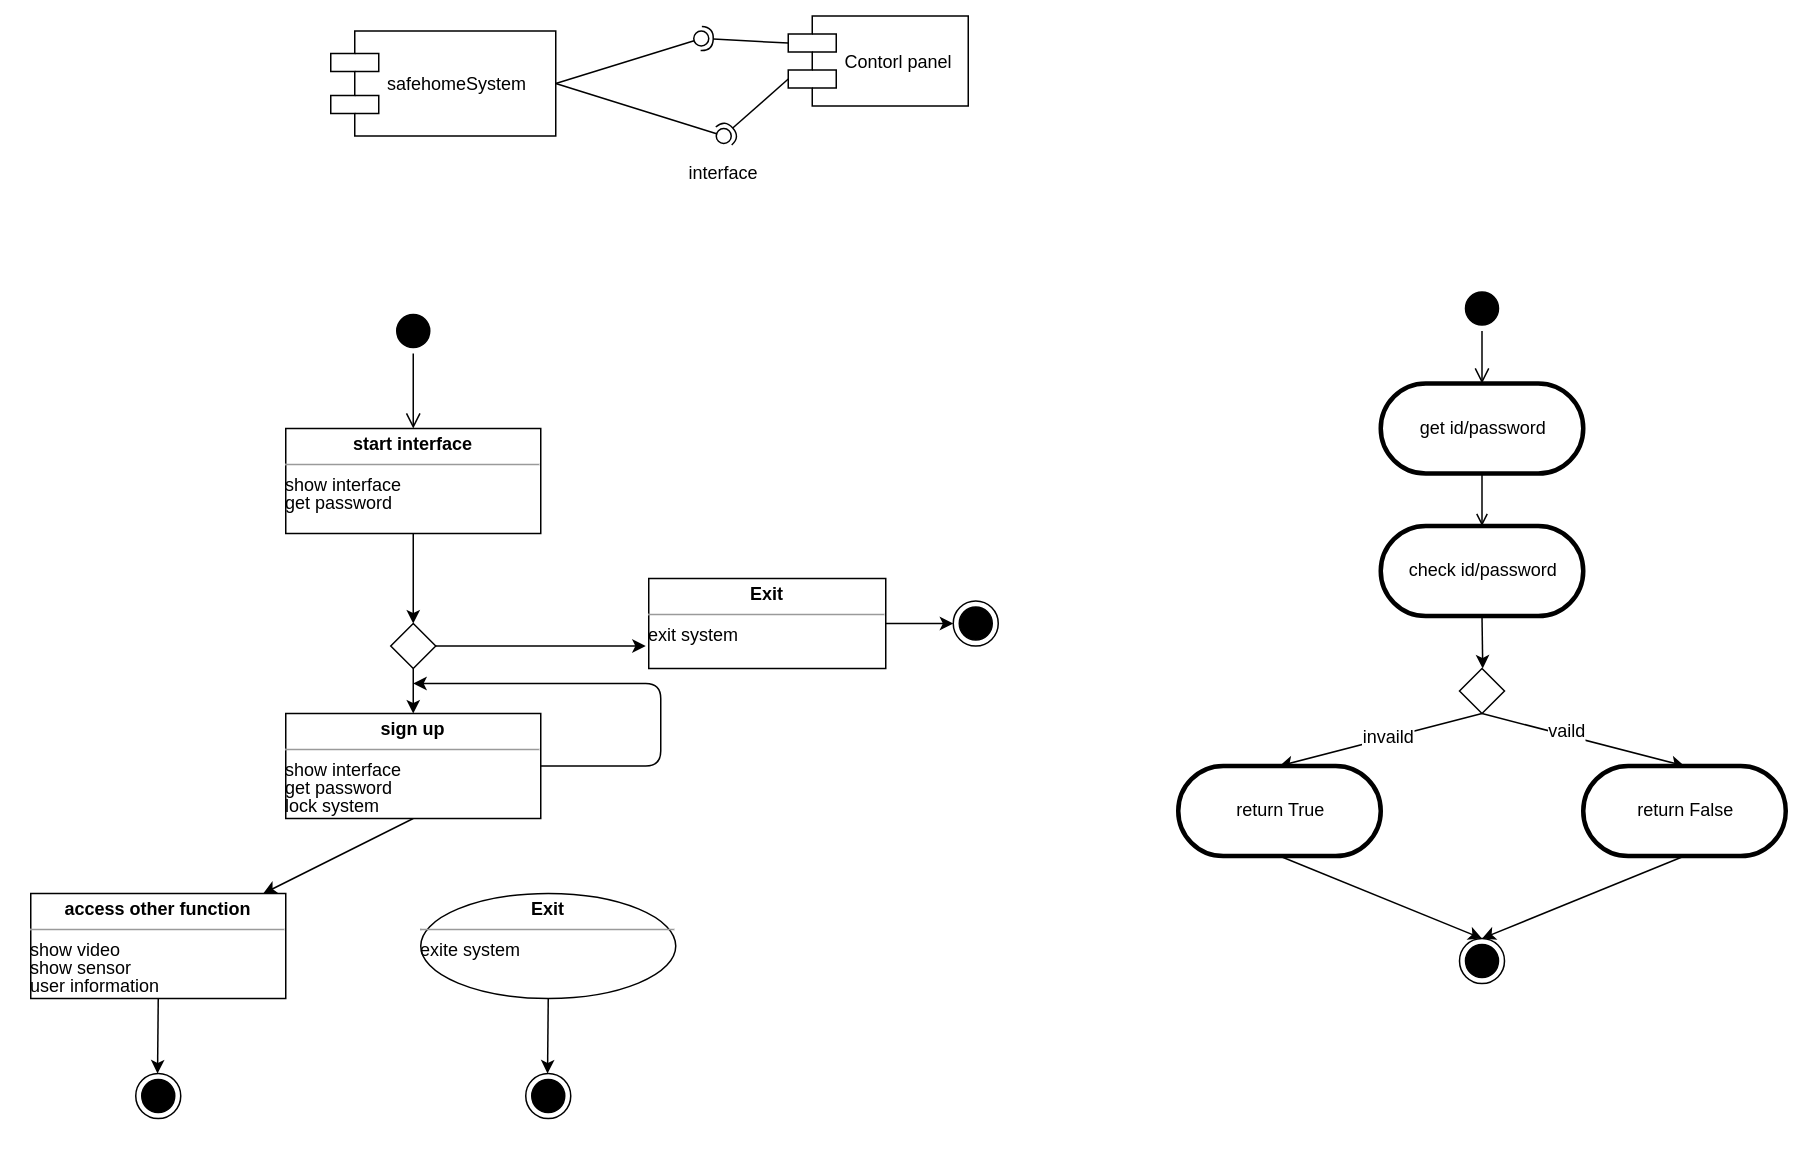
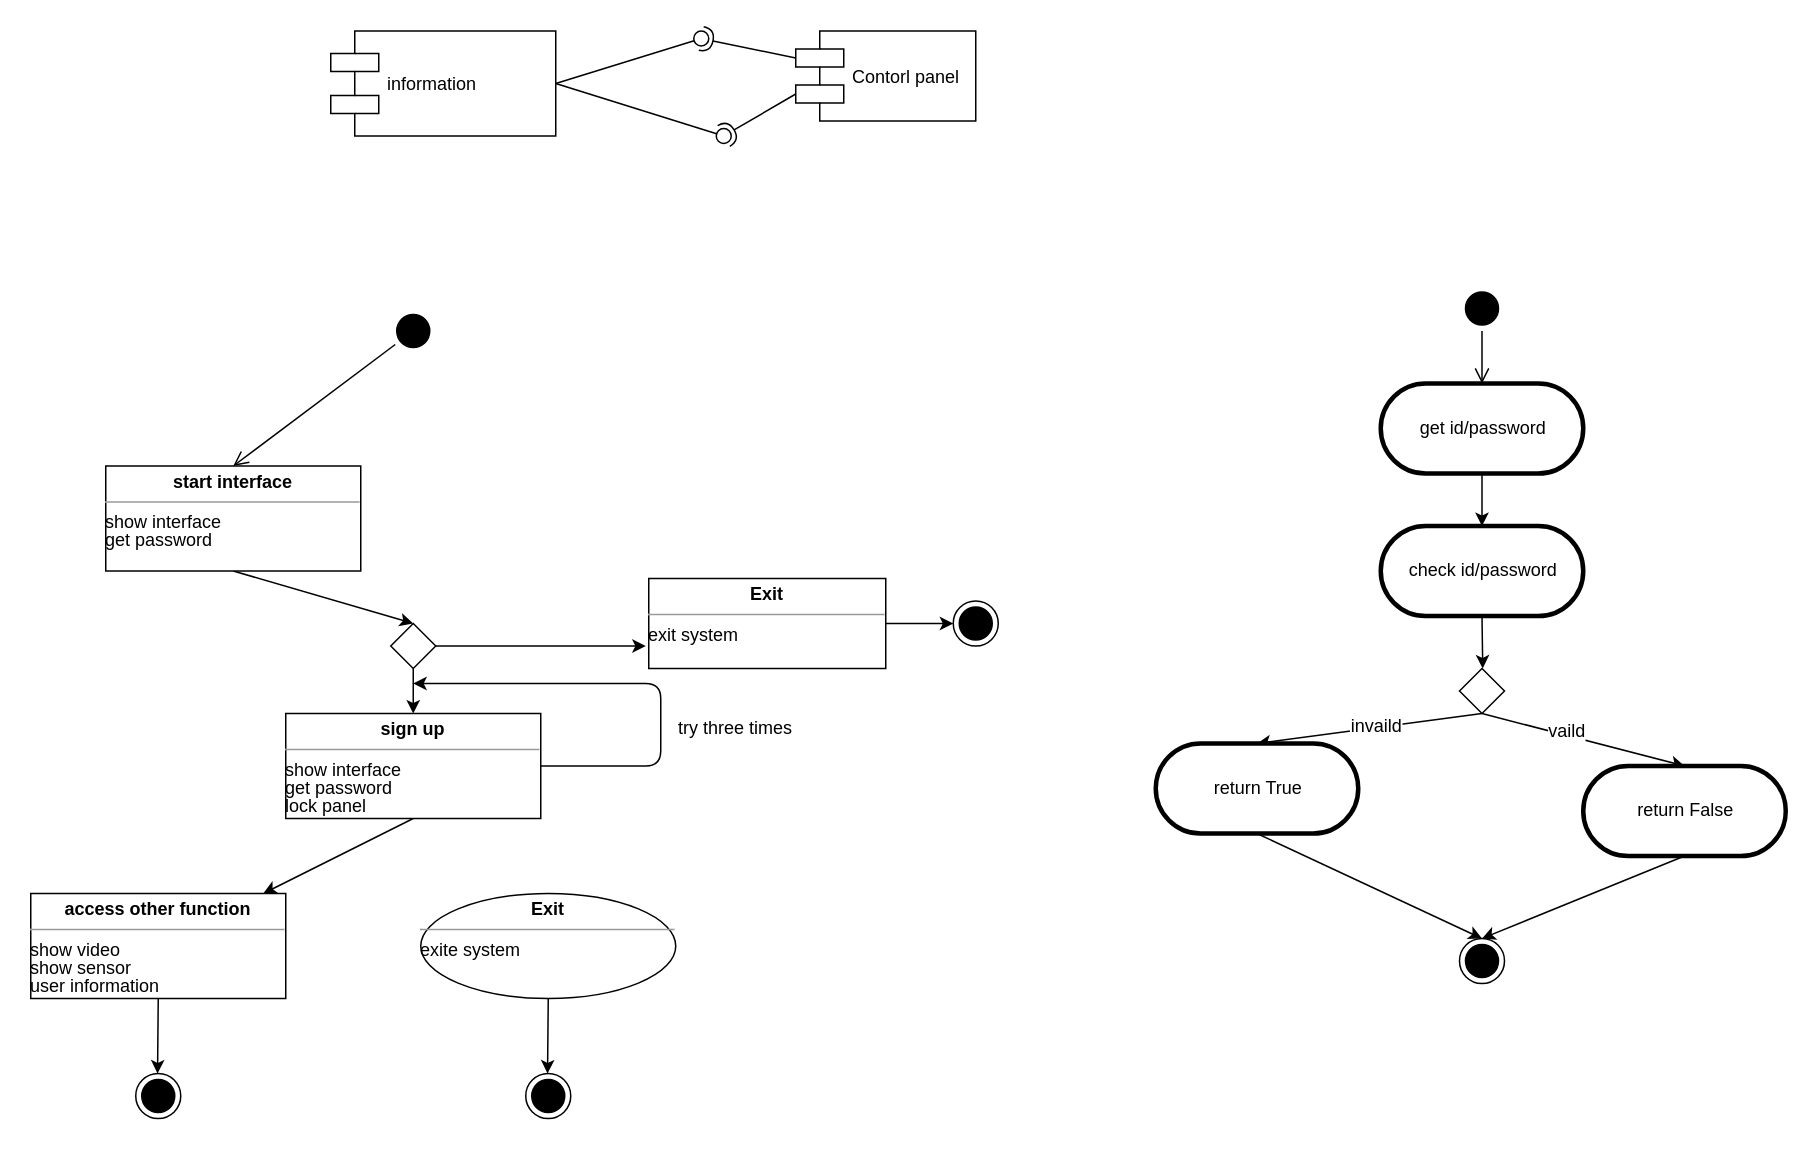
node "Contorl panel": moved (878, 61) -> (886, 76)
node "safehomeSystem": label "safehomeSystem" -> "information"
node "interface": removed
node "start interface show interface get password": moved (413, 481) -> (233, 518)
edge "get id/password" -> "check id/password": arrowhead open -> classic
node "try three times": added
node "sign up show interface get password lock system": label "sign up show interface get password lock system" -> "sign up show interface get password lock panel"
node "return True": moved (1280, 811) -> (1257, 788)
